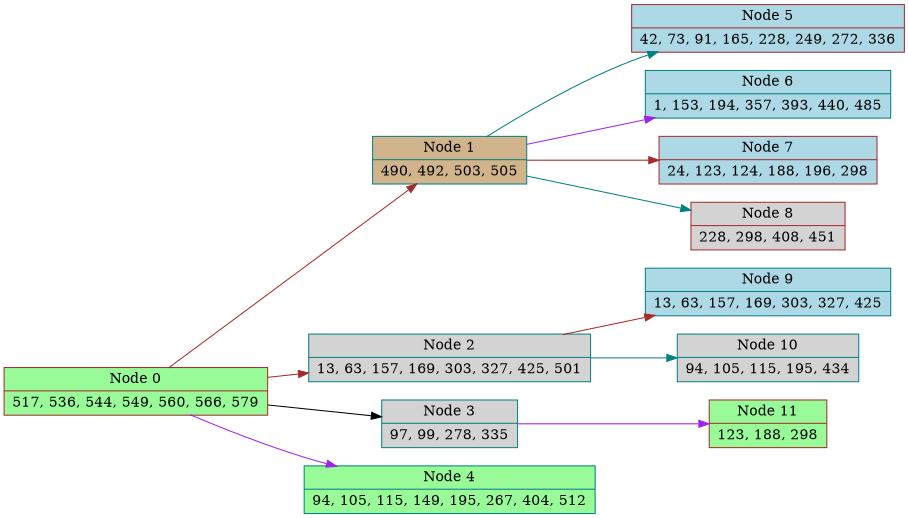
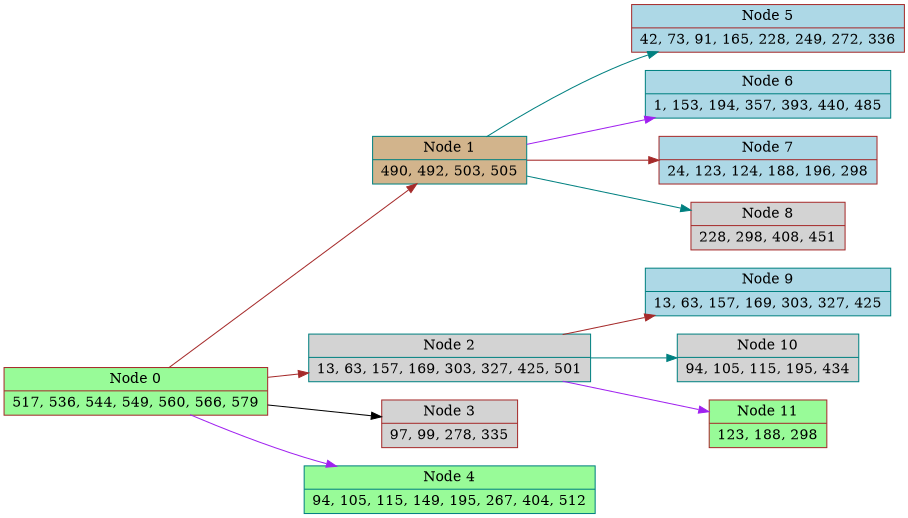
node "Node 3": color teal -> brown
edge "Node 3" -> "Node 11": now "Node 2" -> "Node 11"
